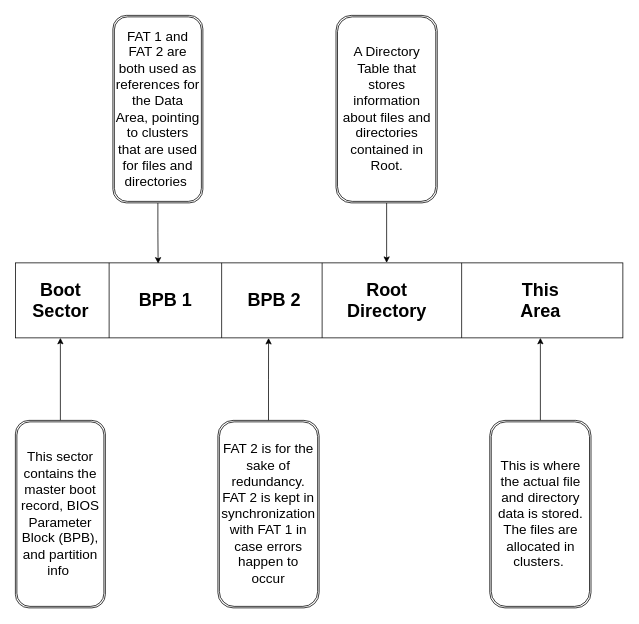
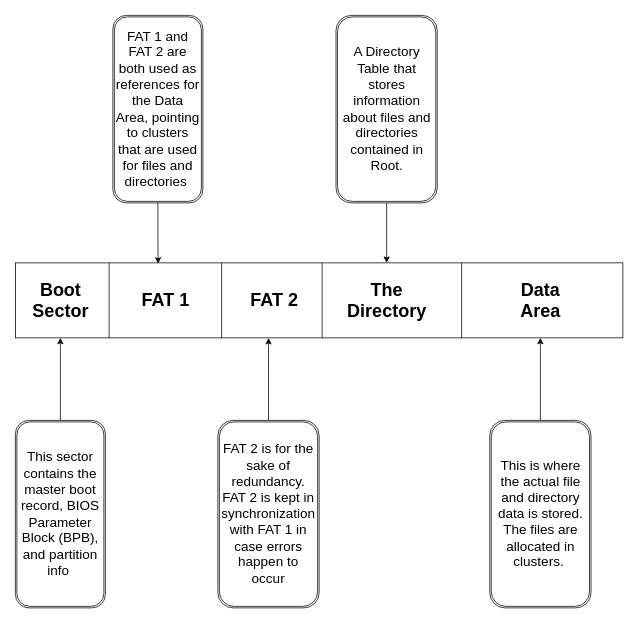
node "BPB 1": label "BPB 1" -> "FAT 1"
node "BPB 2": label "BPB 2" -> "FAT 2"
node "Root Directory": label "Root Directory" -> "The Directory"
node "This Area": label "This Area" -> "Data Area"
